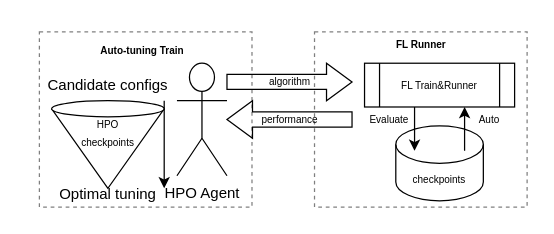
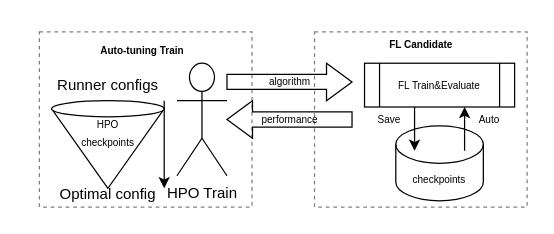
node "FL Runner": label "FL Runner" -> "FL Candidate"
node "Candidate configs": label "Candidate configs" -> "Runner configs"
node "FL Train&Runner": label "FL Train&Runner" -> "FL Train&Evaluate"
node "Evaluate": label "Evaluate" -> "Save"
node "HPO Agent": label "HPO Agent" -> "HPO Train"
node "Optimal tuning": label "Optimal tuning" -> "Optimal config"
